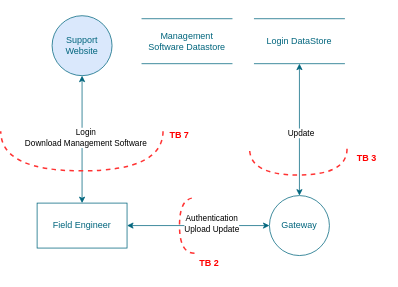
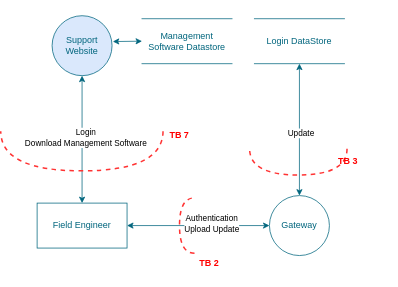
edge "Management Software Datastore" -- "Support Website": added
node "TB 3": moved (367, 158) -> (348, 162)
